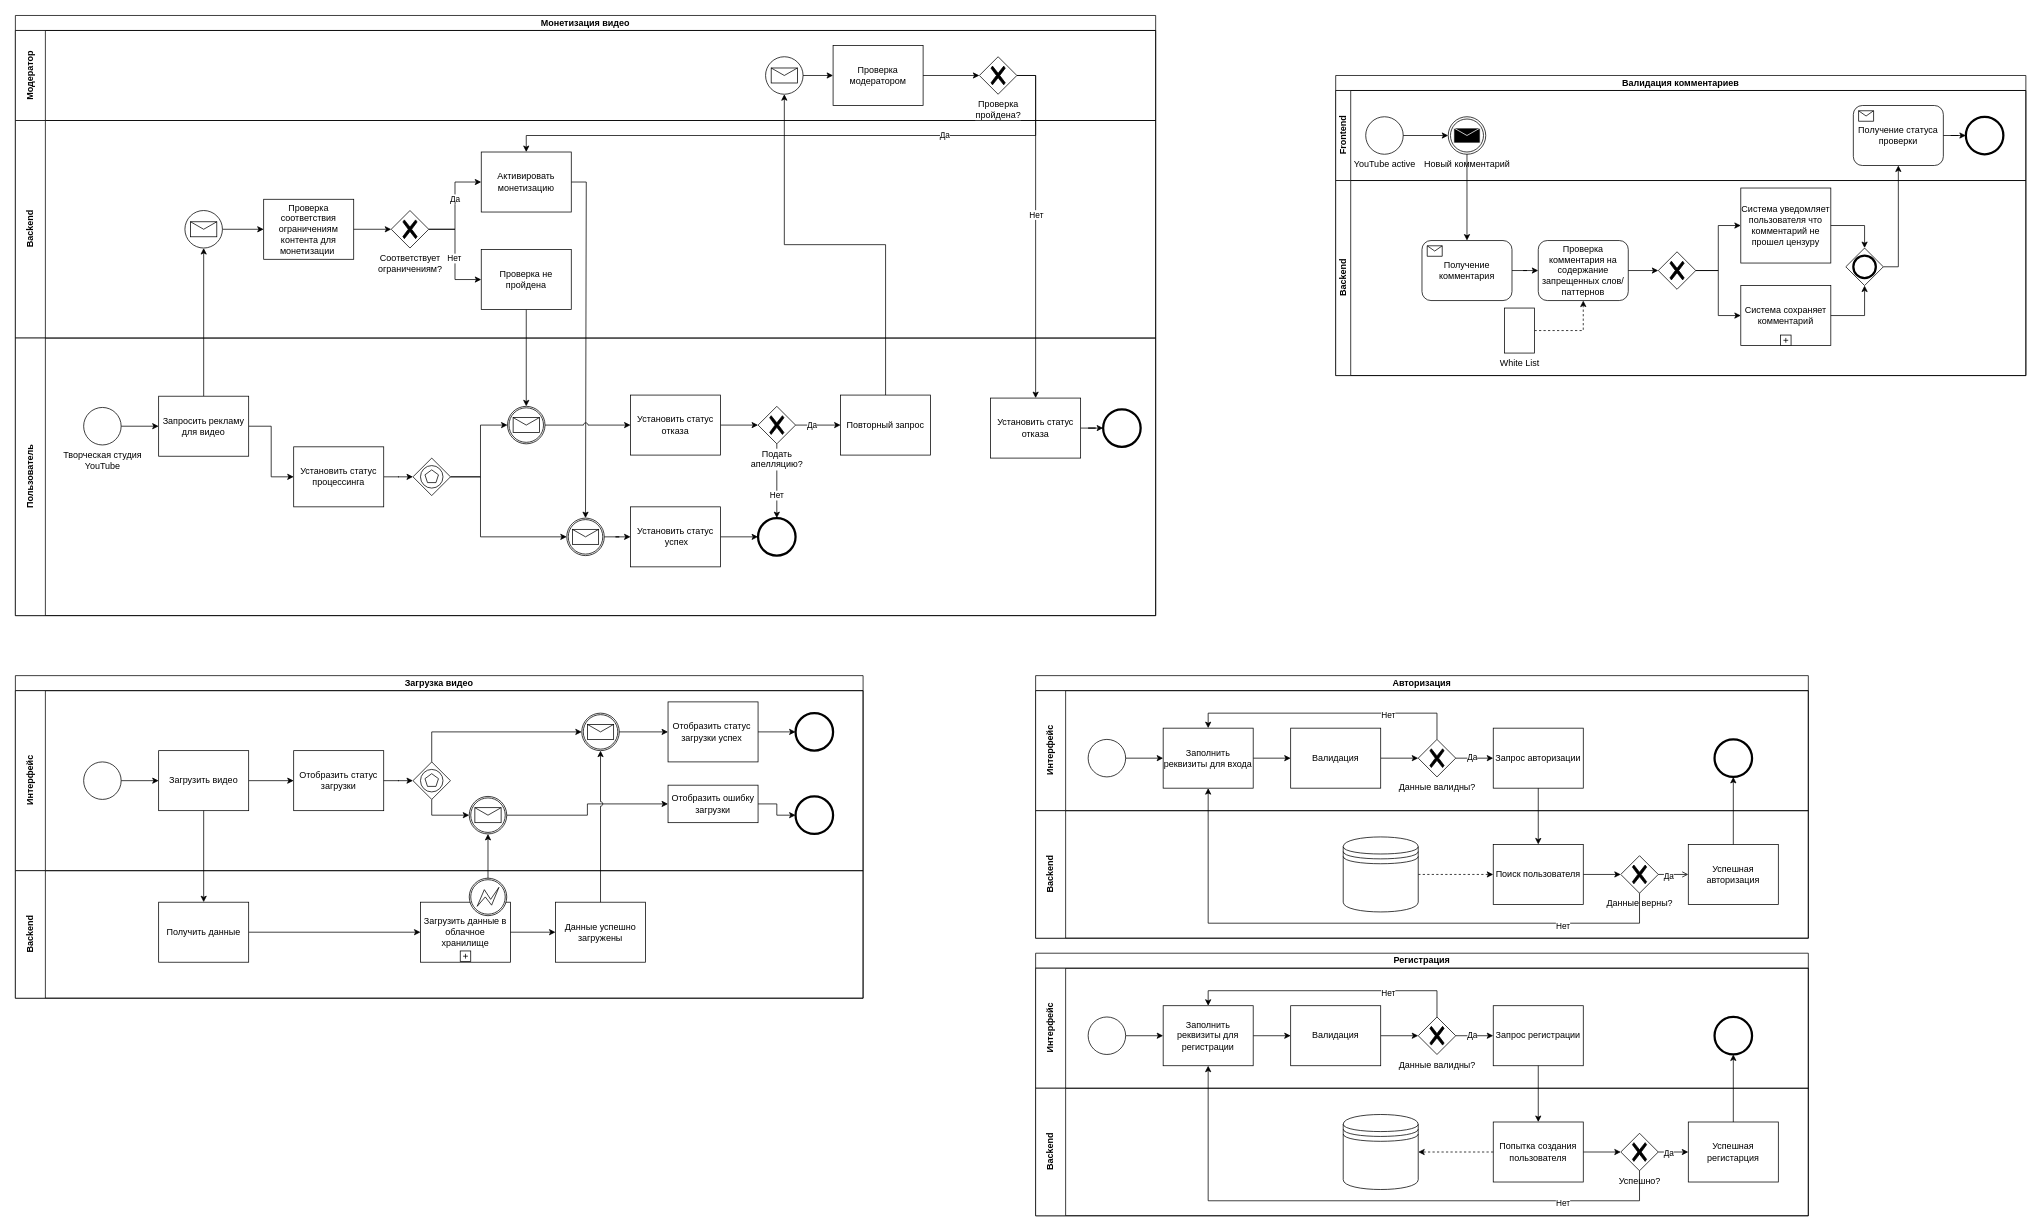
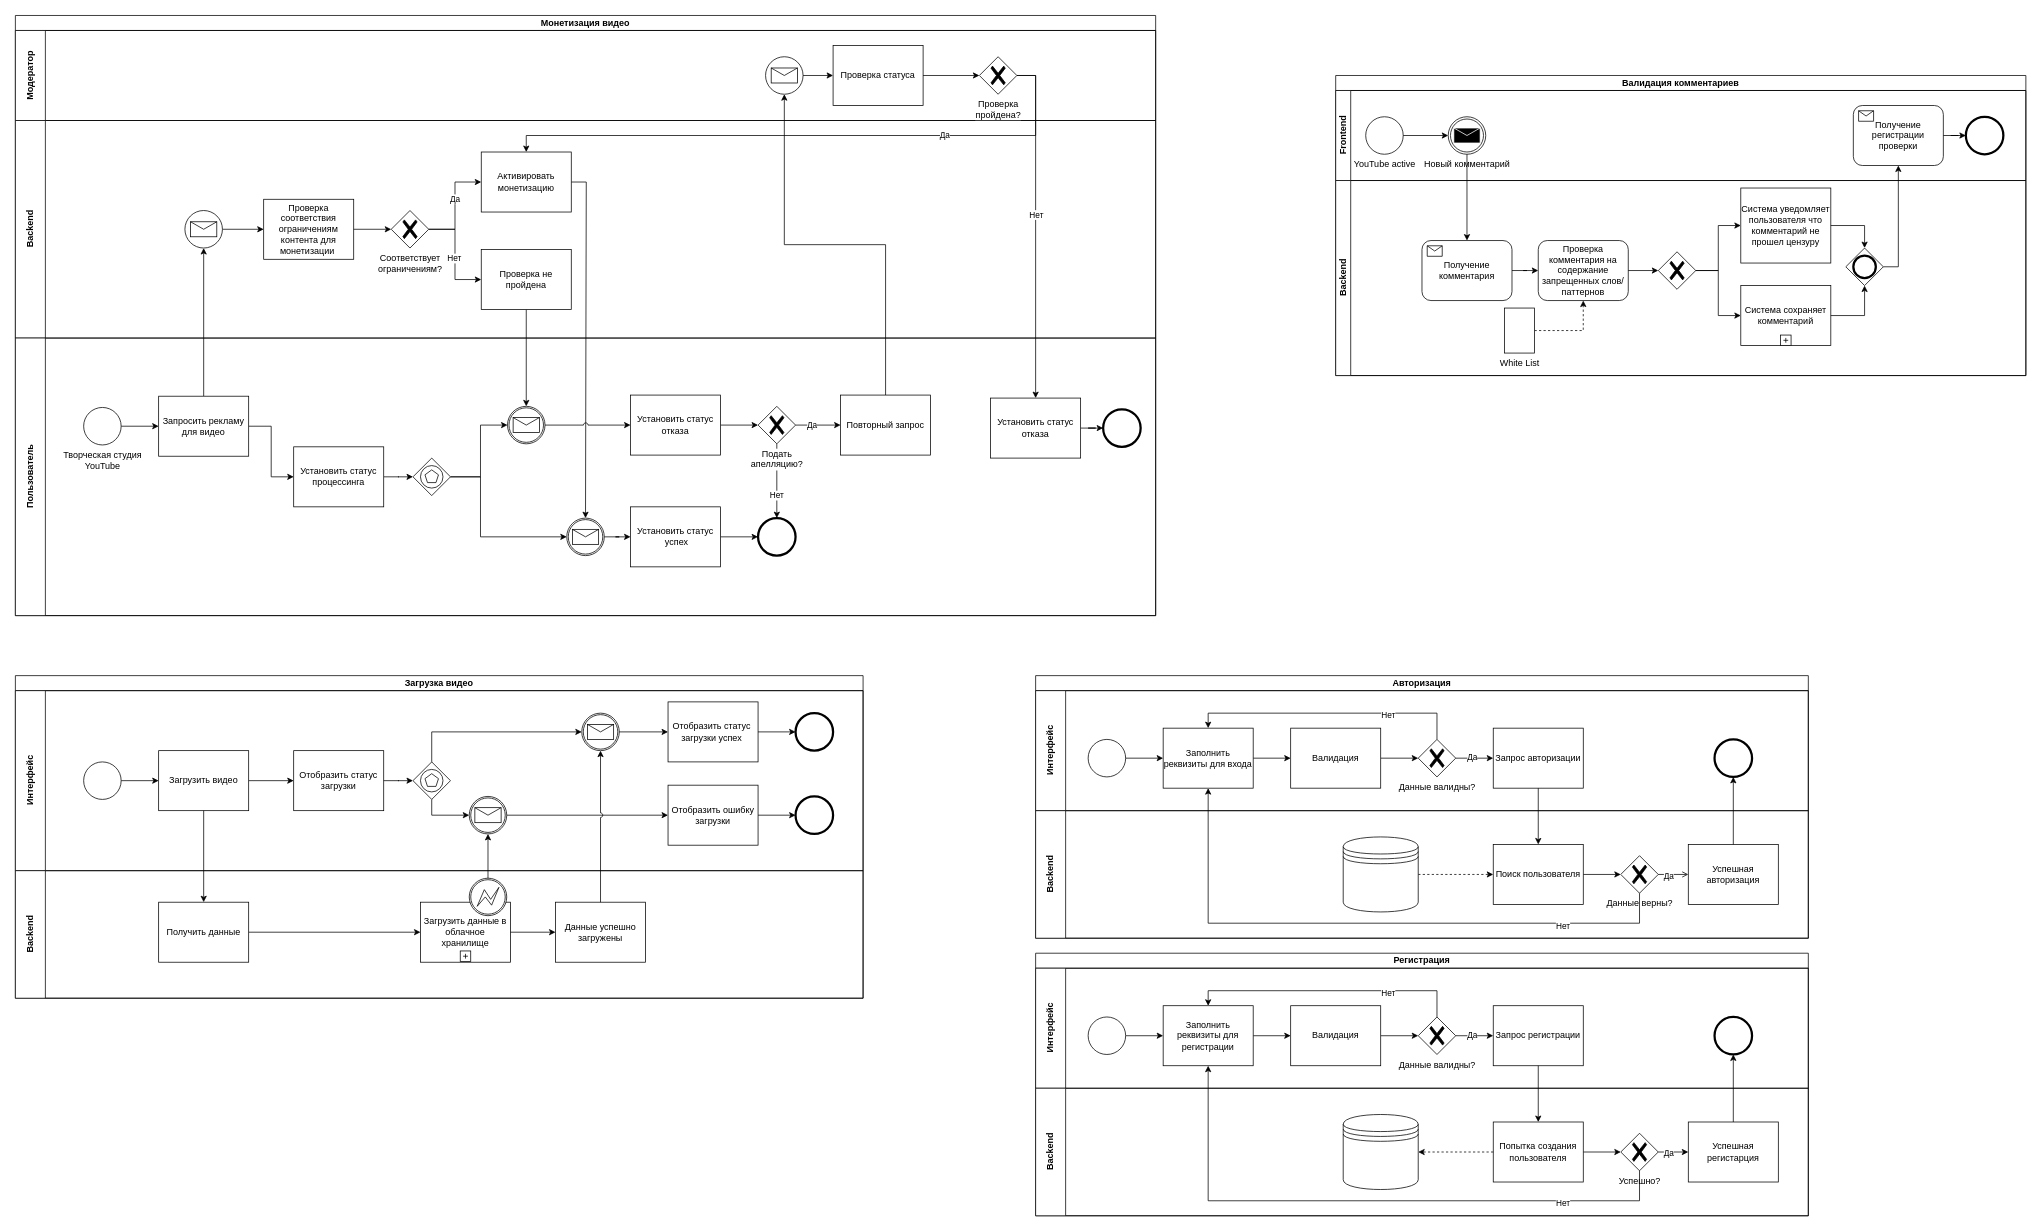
node "Проверка модератором": label "Проверка модератором" -> "Проверка статуса"
node "Получение статуса проверки": label "Получение статуса проверки" -> "Получение регистрации проверки"
node "Отобразить ошибку загрузки": size 90x38 -> 90x60
